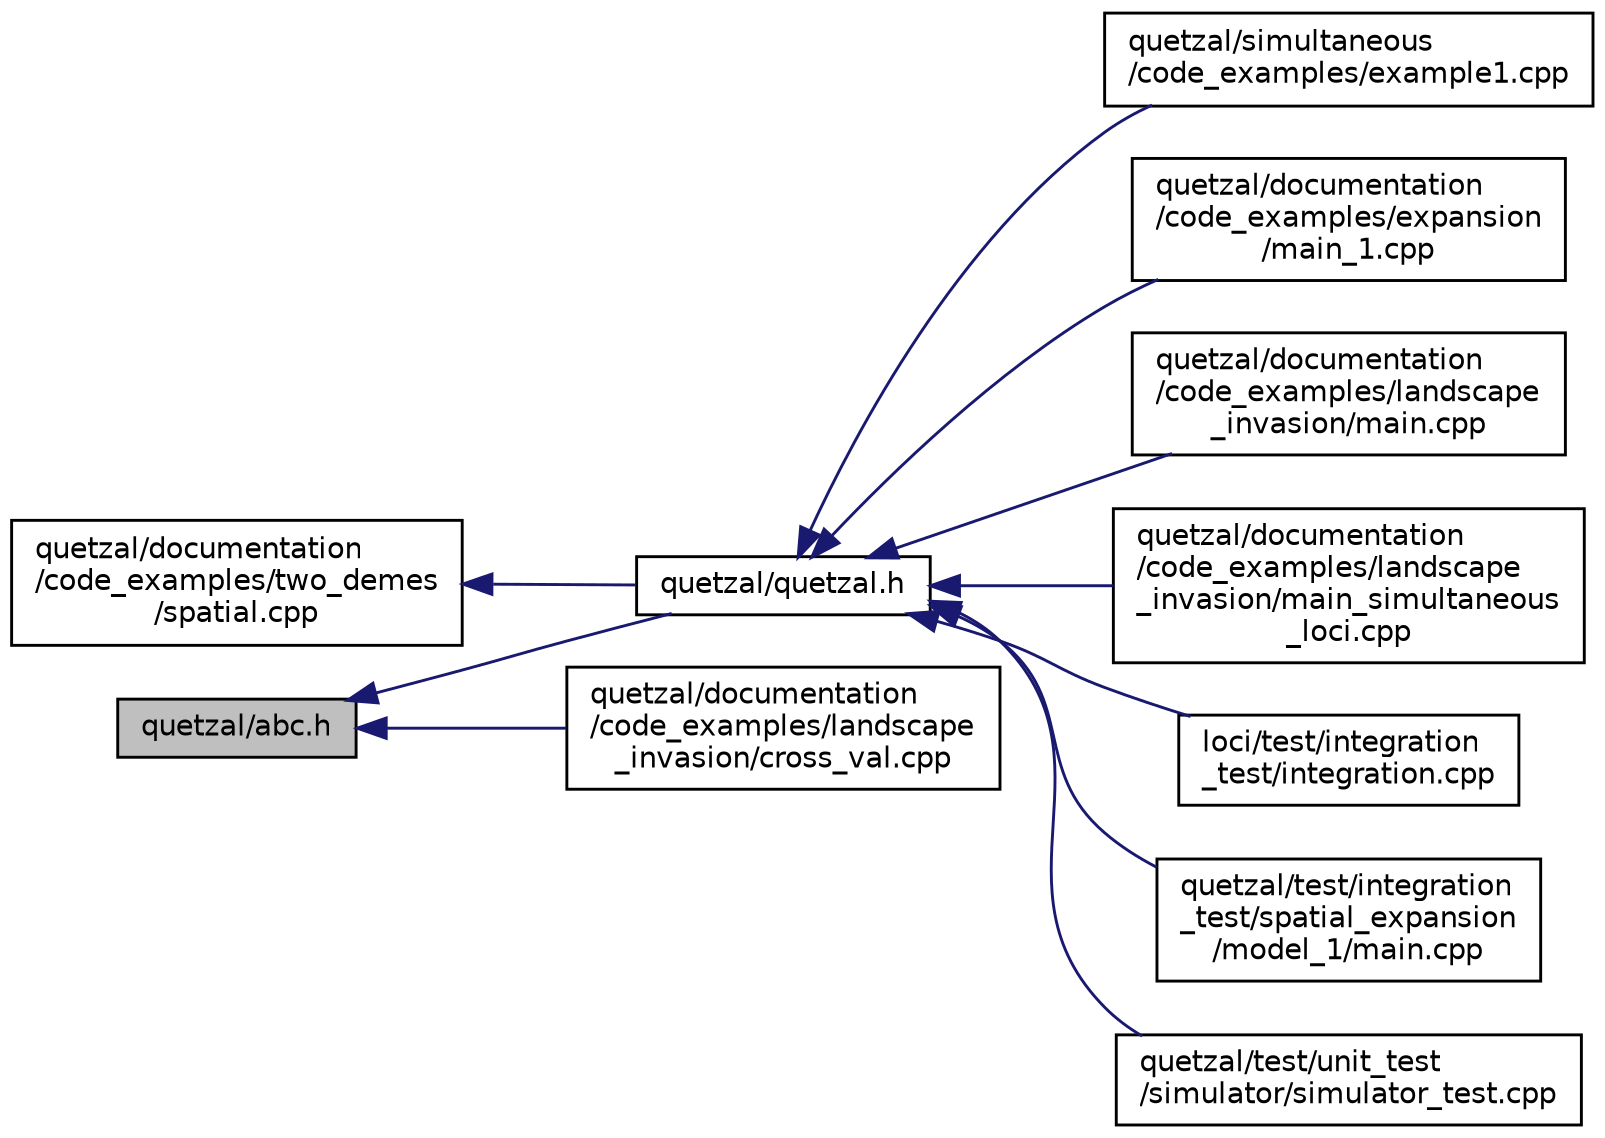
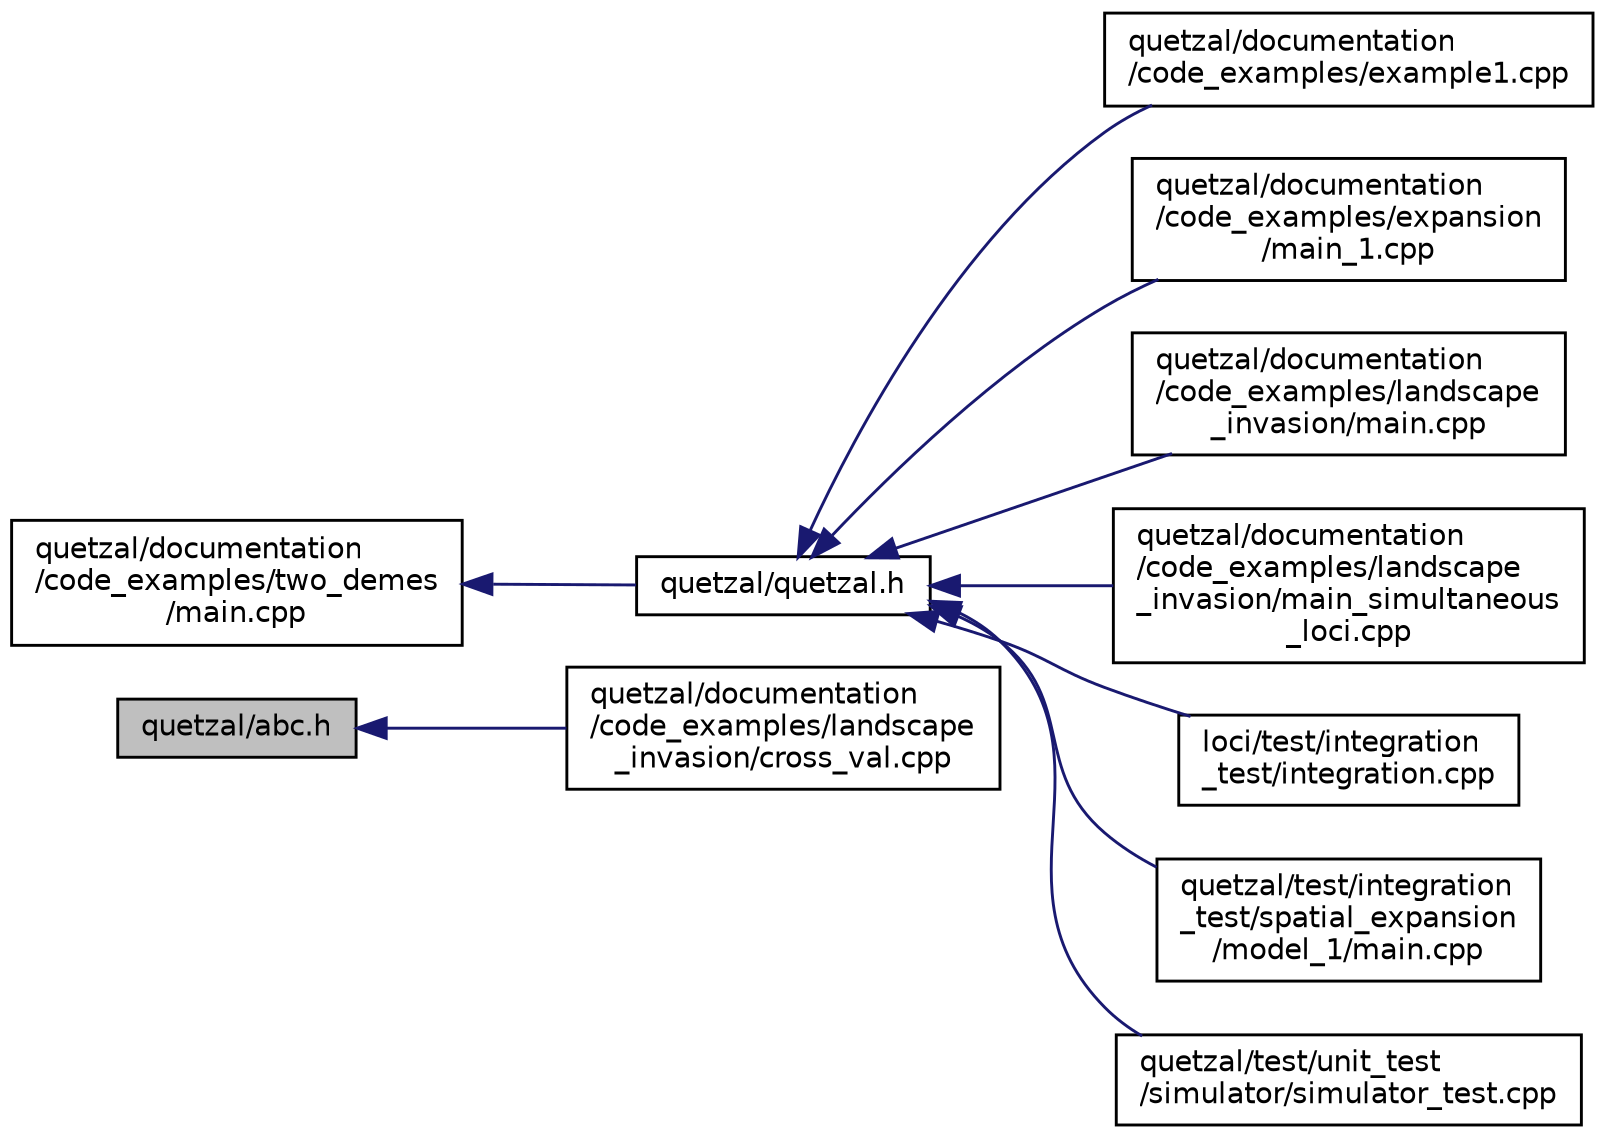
node "quetzal/simultaneous /code_examples/example1.cpp": label "quetzal/simultaneous /code_examples/example1.cpp" -> "quetzal/documentation /code_examples/example1.cpp"
node "quetzal/documentation /code_examples/two_demes /spatial.cpp": label "quetzal/documentation /code_examples/two_demes /spatial.cpp" -> "quetzal/documentation /code_examples/two_demes /main.cpp"
edge "quetzal/quetzal.h" -> "quetzal/abc.h": removed
